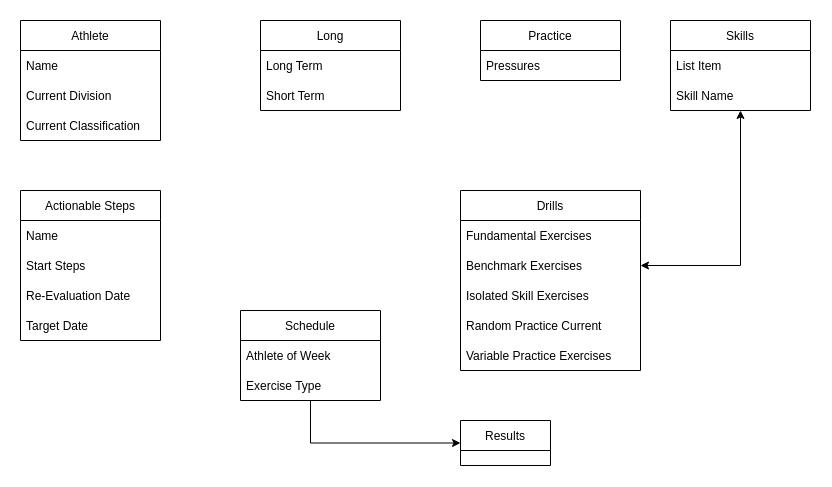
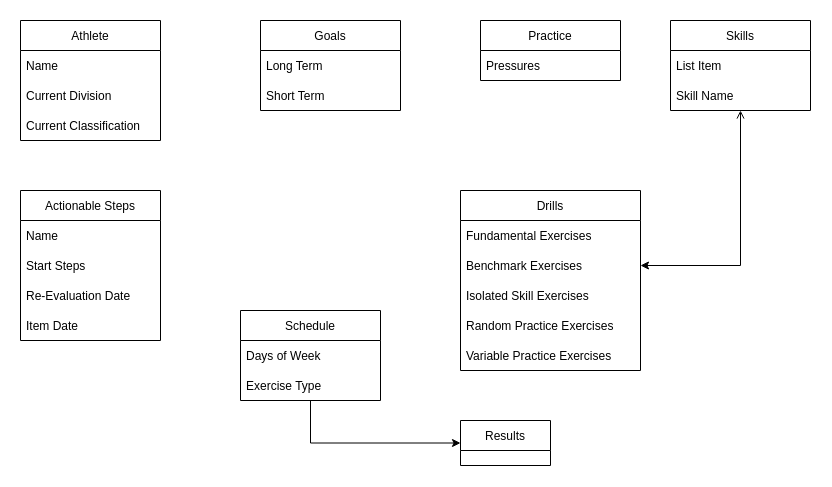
node "Long": label "Long" -> "Goals"
edge "Skills" -- "Benchmark Exercises": arrowhead classic -> open
node "Target Date": label "Target Date" -> "Item Date"
node "Random Practice Current": label "Random Practice Current" -> "Random Practice Exercises"
node "Athlete of Week": label "Athlete of Week" -> "Days of Week"
